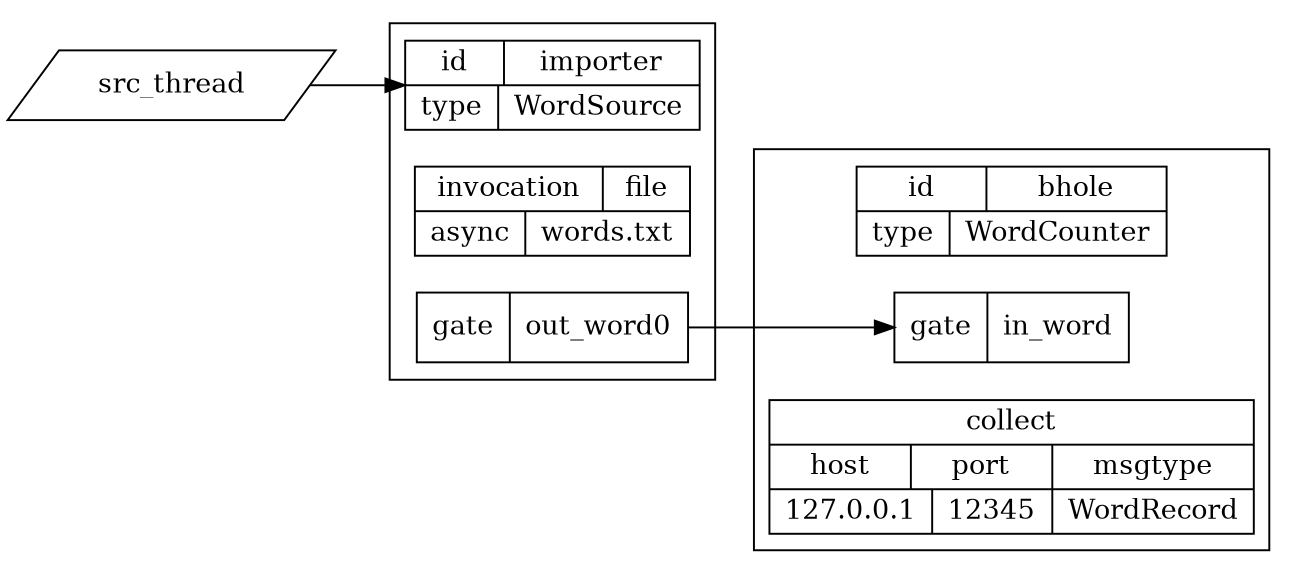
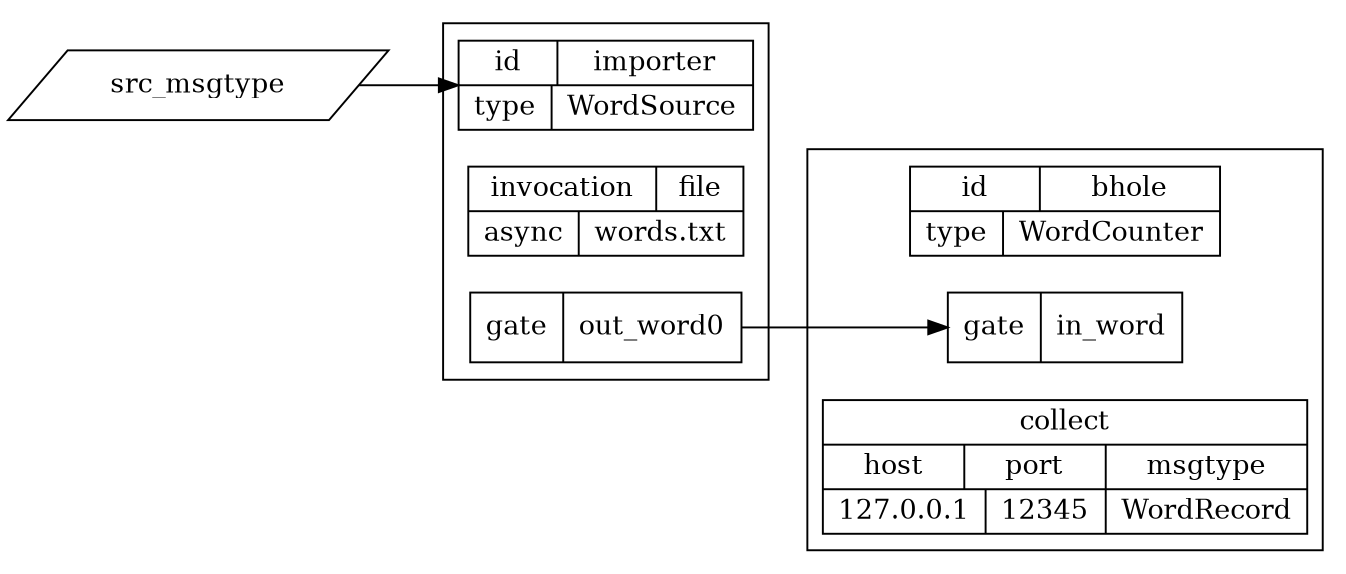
node "src_thread": label "src_thread" -> "src_msgtype"
